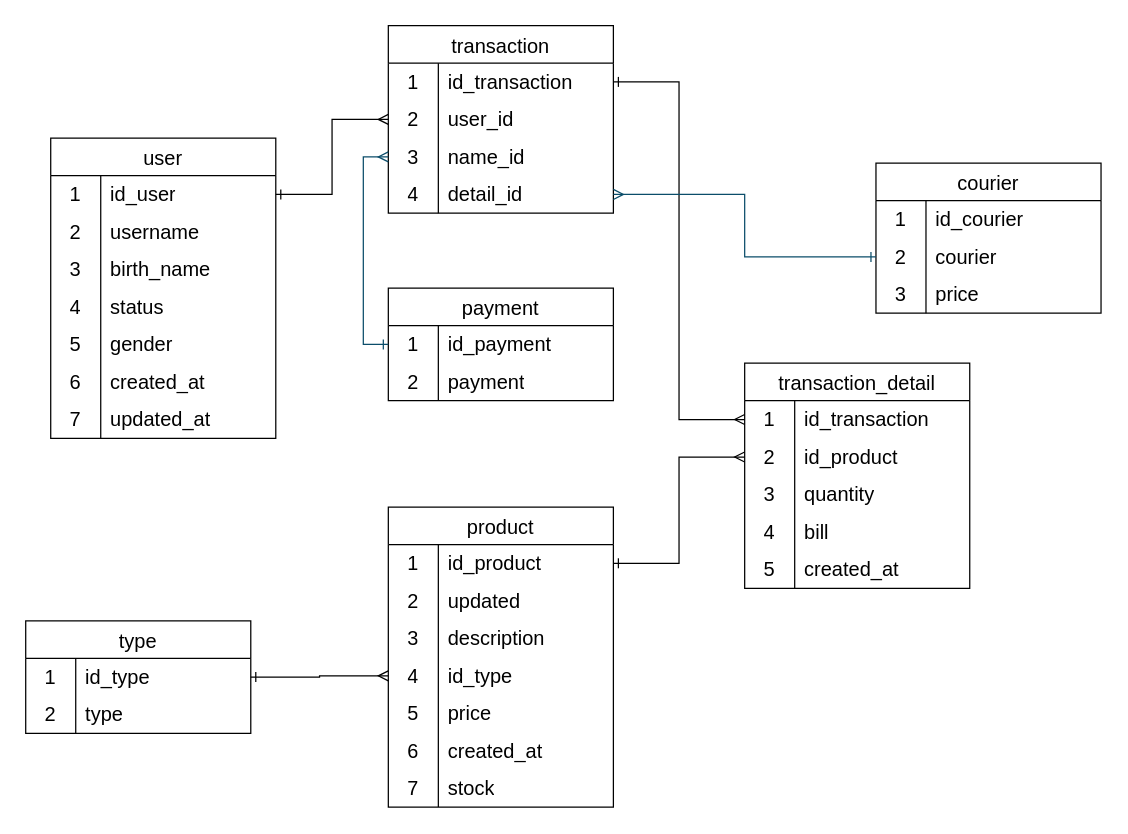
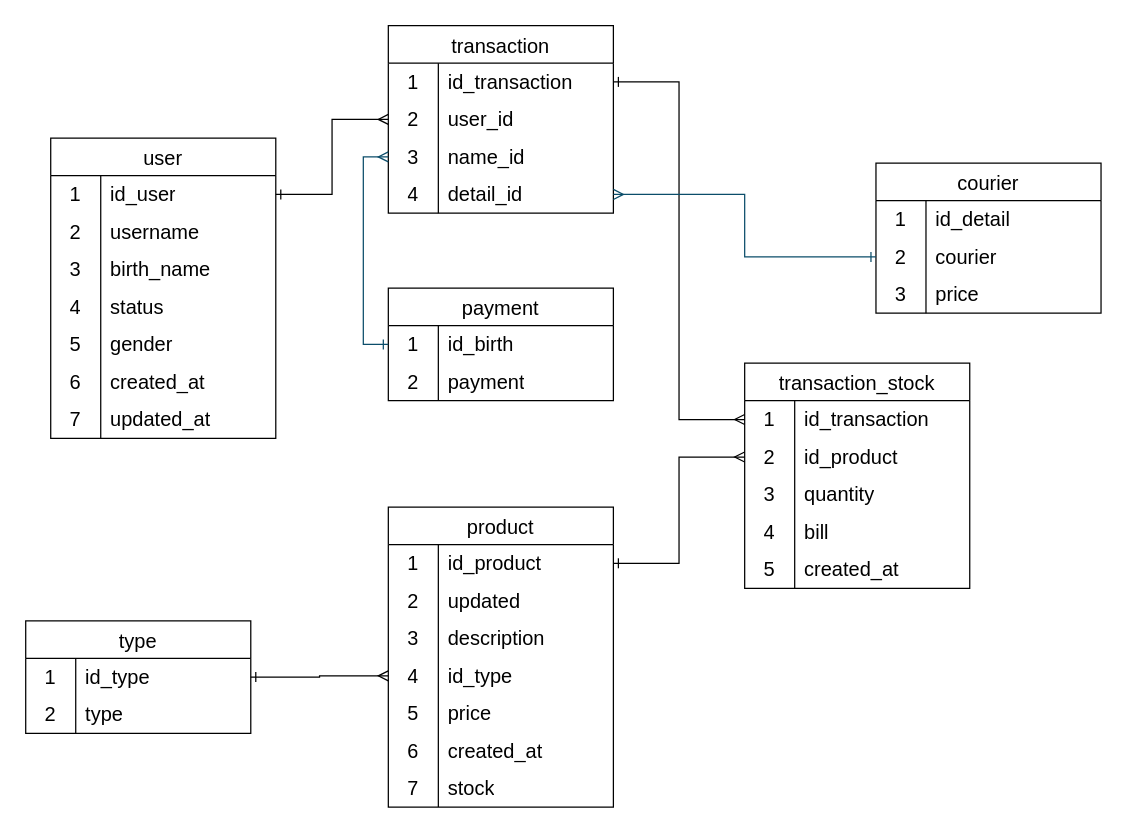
node "id_courier": label "id_courier" -> "id_detail"
node "id_payment": label "id_payment" -> "id_birth"
node "transaction_detail": label "transaction_detail" -> "transaction_stock"
